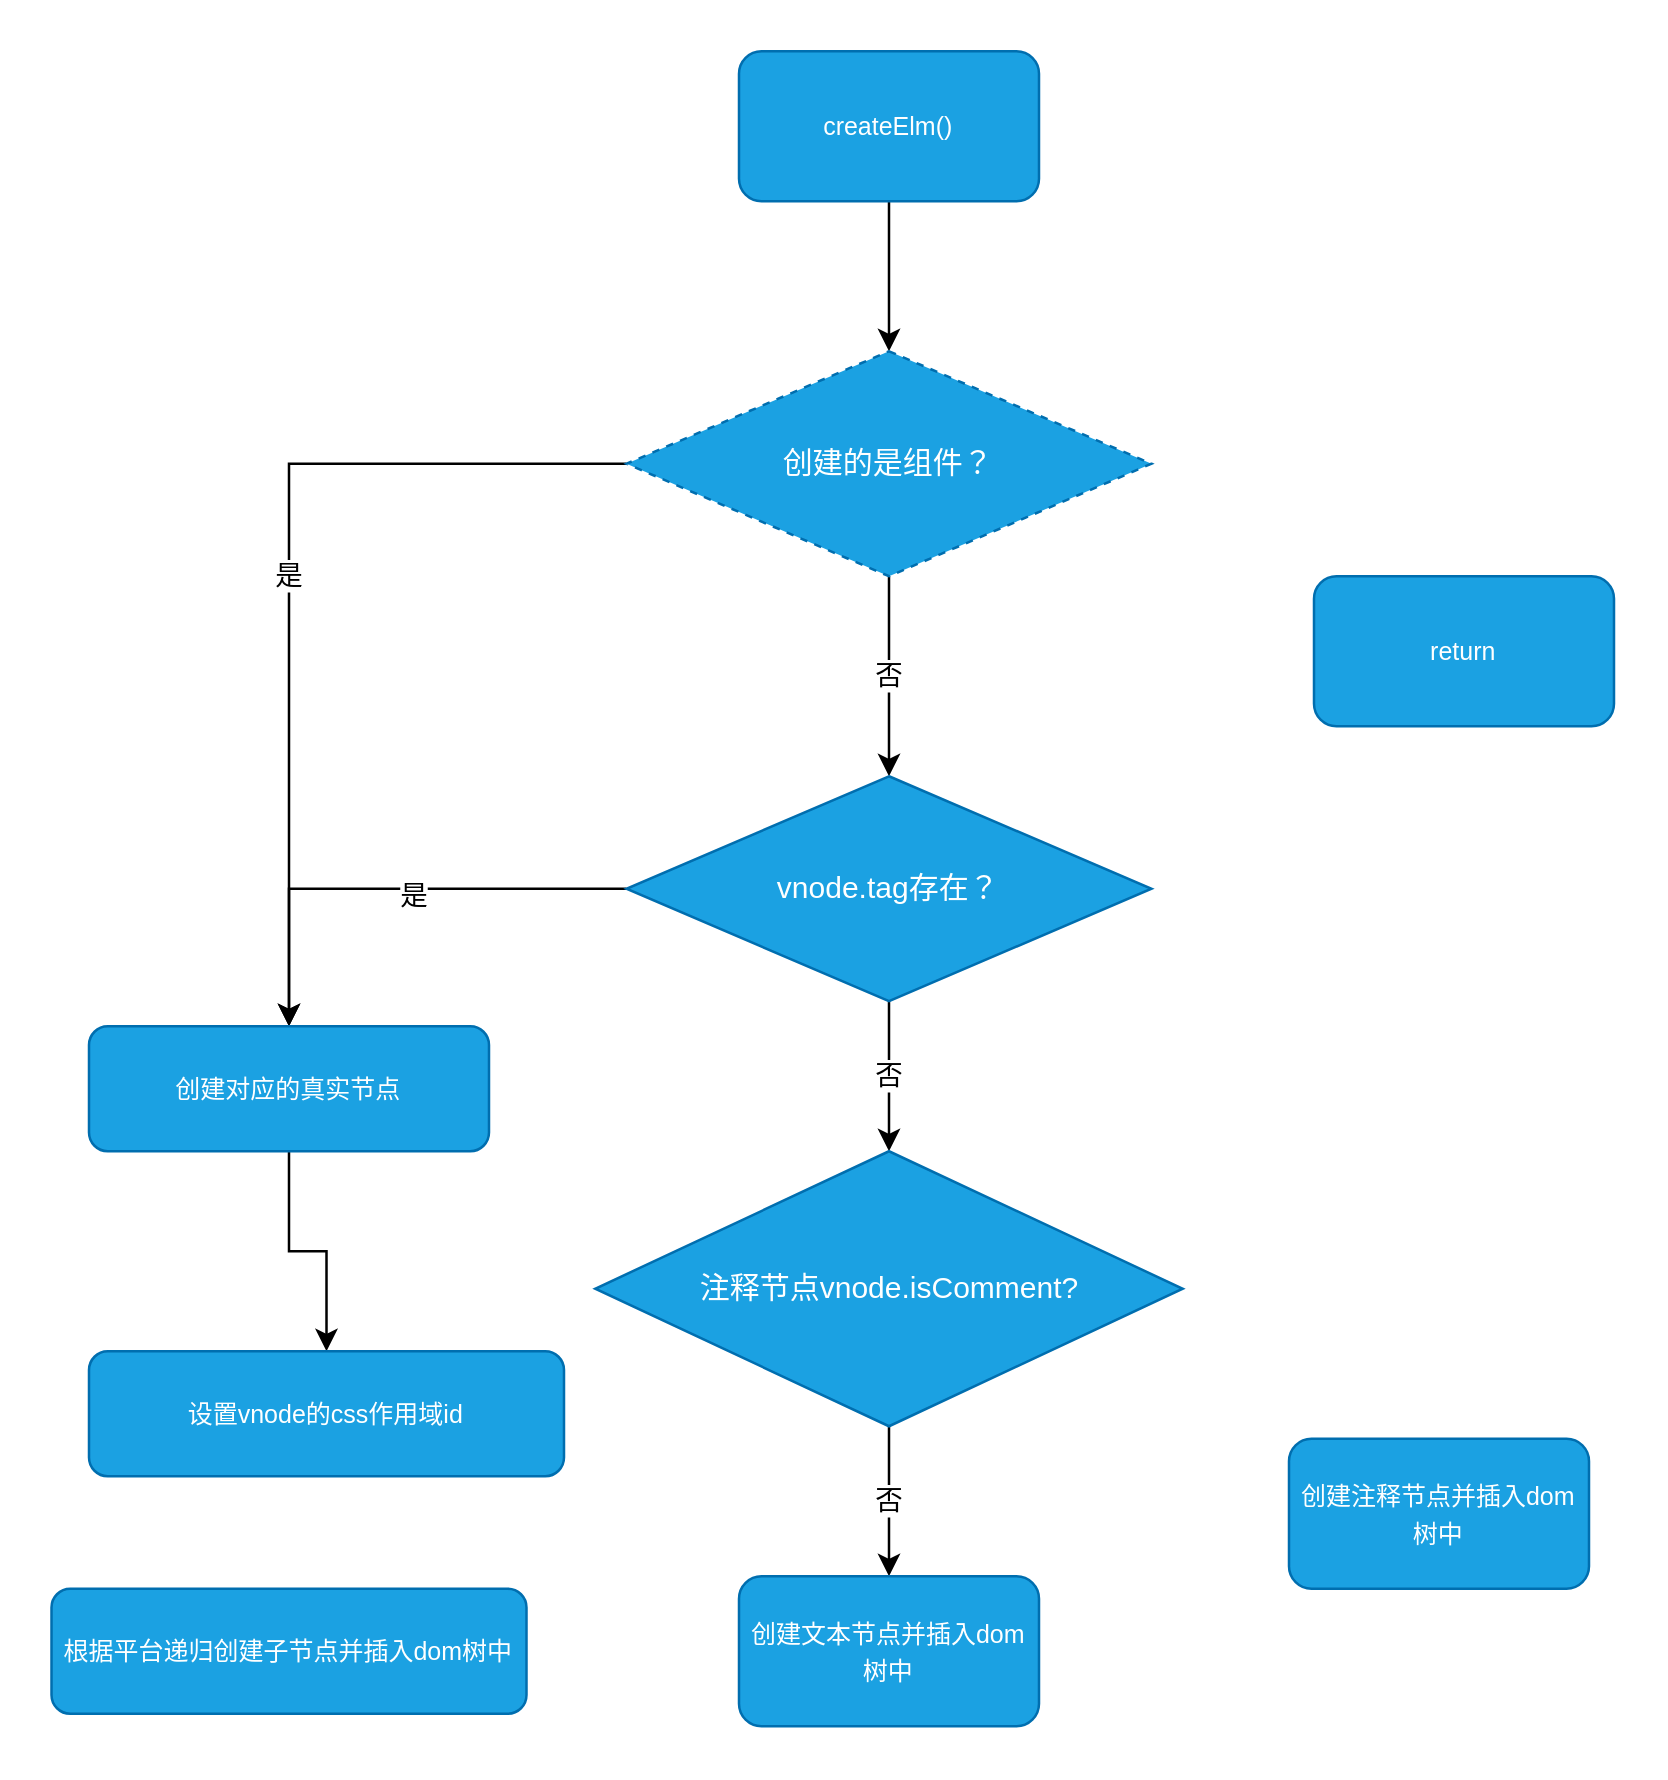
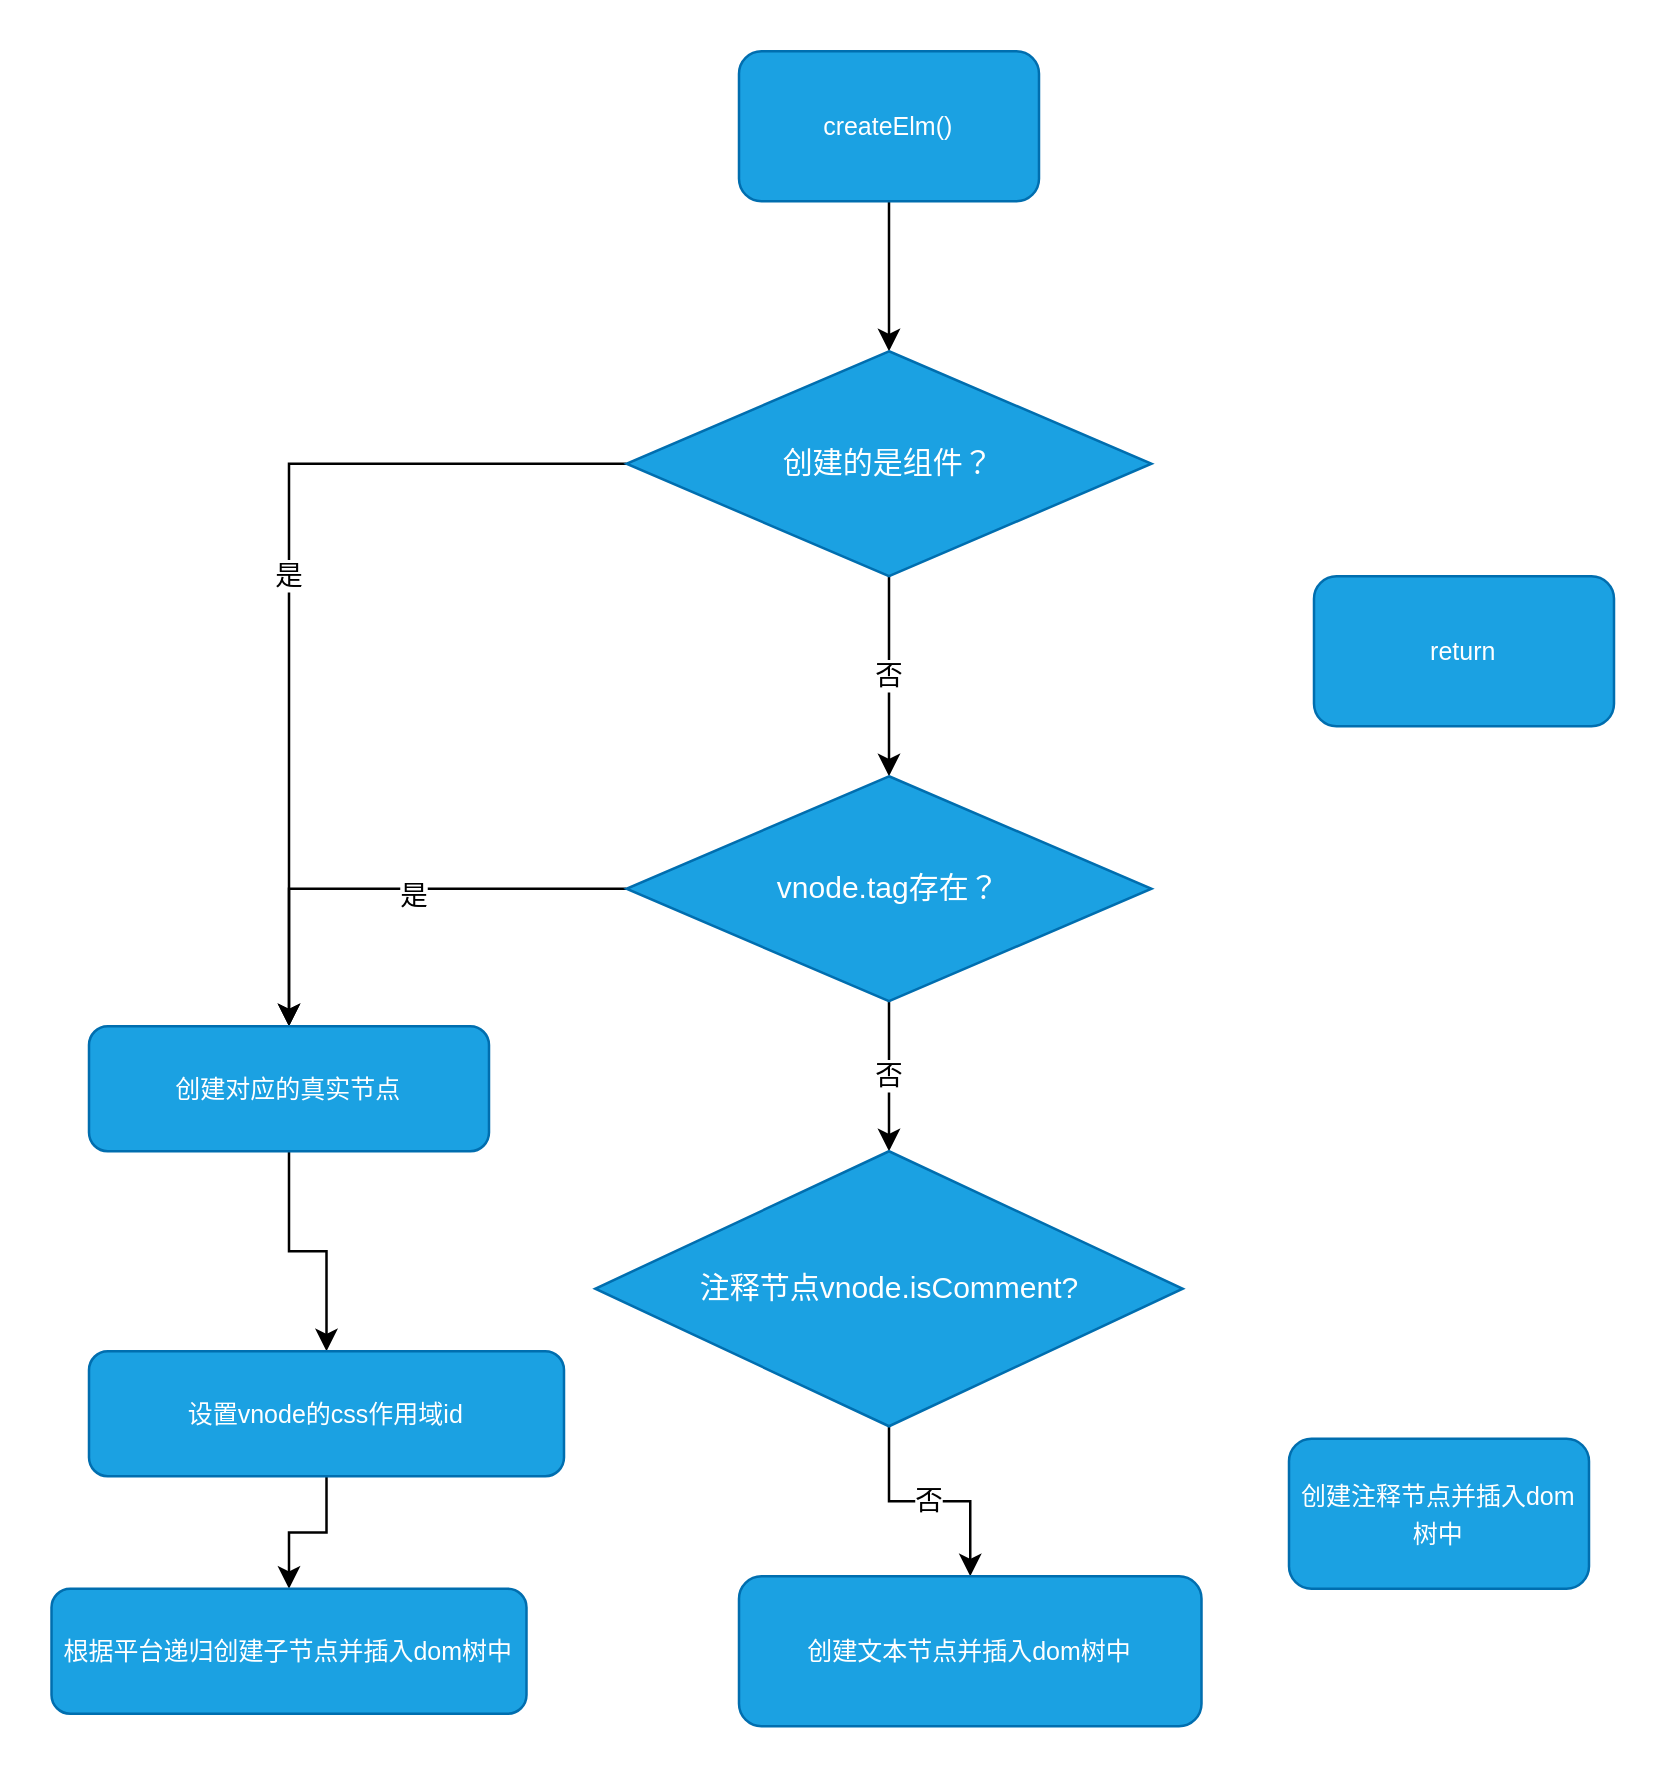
node "创建的是组件？": style dashed -> solid
edge "设置vnode的css作用域id" -> "根据平台递归创建子节点并插入dom树中": added
node "创建文本节点并插入dom树中": size 300x150 -> 463x150
